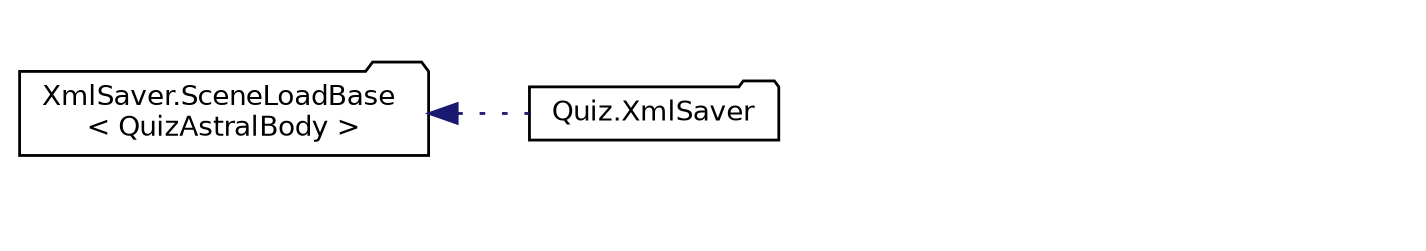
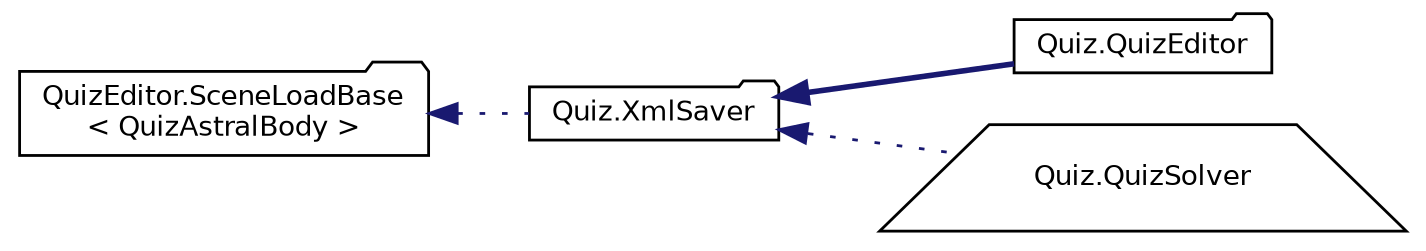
node "Quiz.QuizEditor": added
node "XmlSaver.SceneLoadBase < QuizAstralBody >": label "XmlSaver.SceneLoadBase < QuizAstralBody >" -> "QuizEditor.SceneLoadBase < QuizAstralBody >"
node "Quiz.QuizSolver": added
